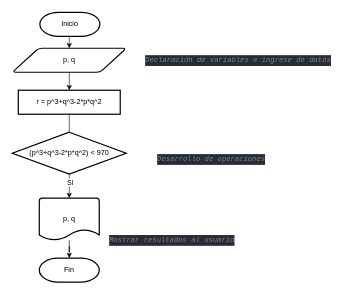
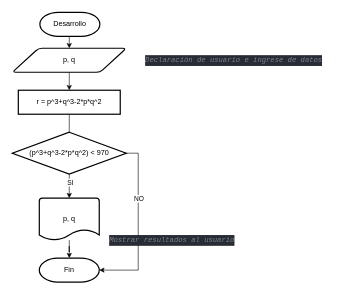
node "Inicio": label "Inicio" -> "Desarrollo"
node "Declaración de variables e ingrese de datos": label "Declaración de variables e ingrese de datos" -> "Declaración de usuario e ingrese de datos"
node "Desarrollo de operaciones": removed
edge "(p^3+q^3-2*p*q^2) < 970" -> "Fin": added, label "NO"
